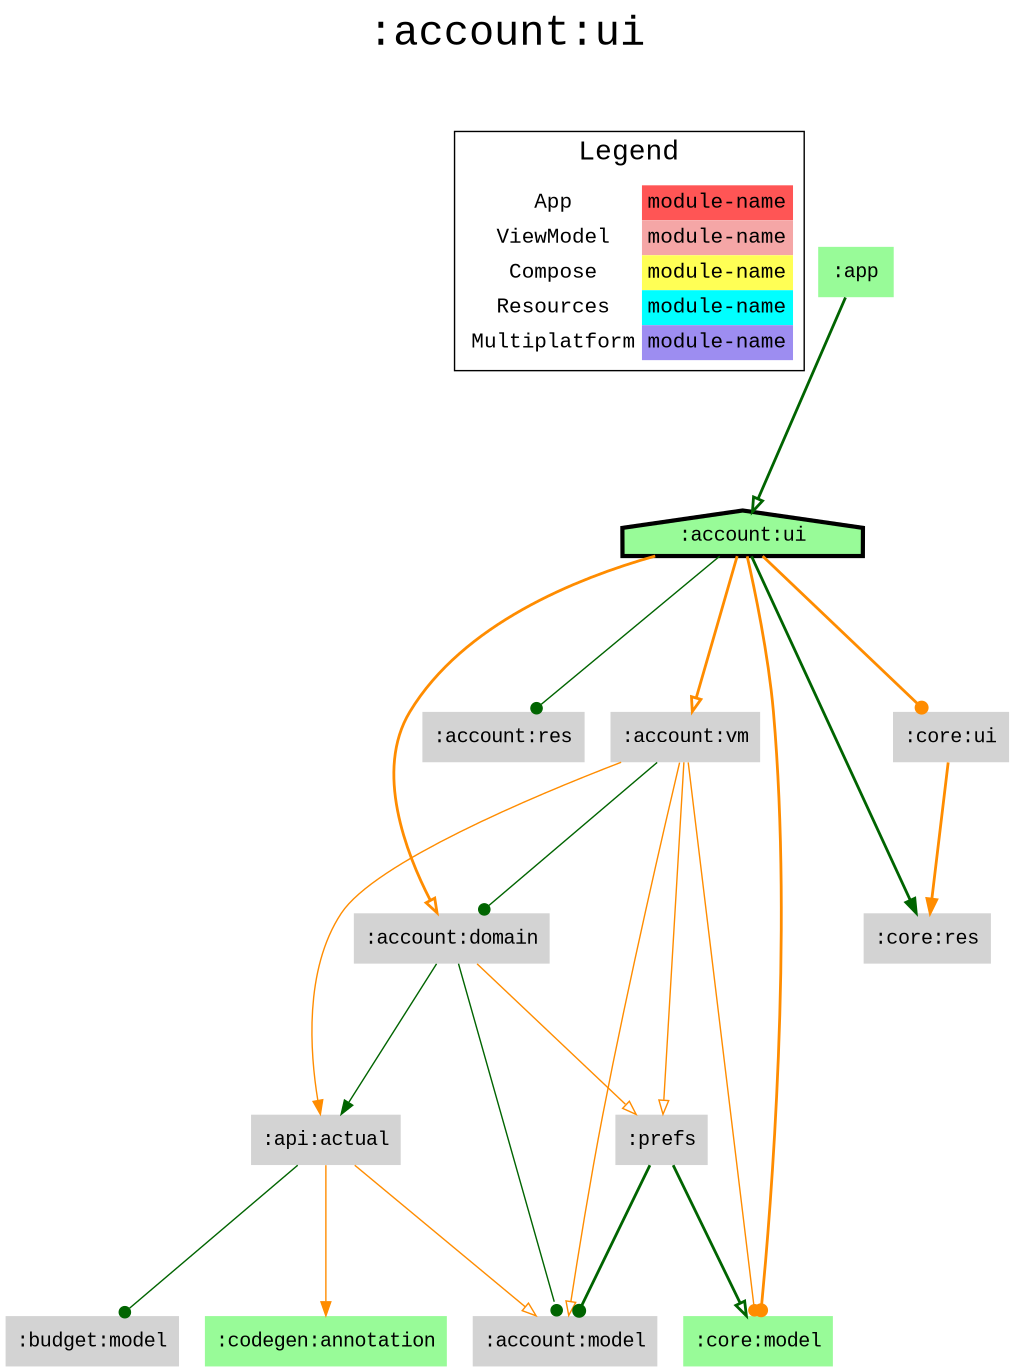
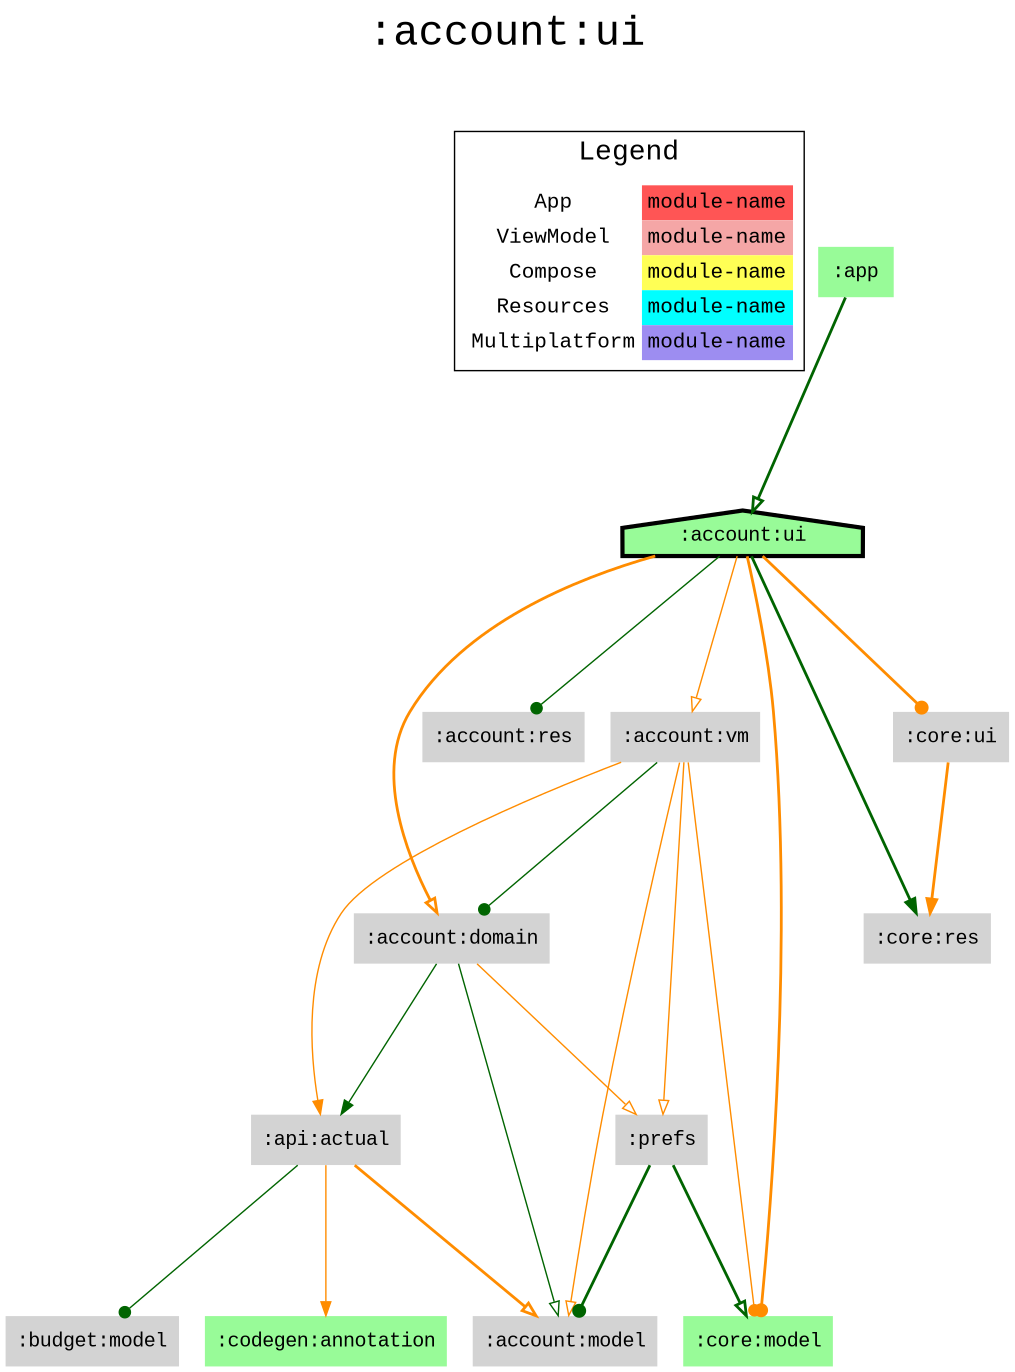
edge ":account:ui" -> ":account:vm": style bold -> solid
edge ":account:domain" -> ":account:model": arrowhead dot -> onormal
edge ":api:actual" -> ":account:model": style solid -> bold
